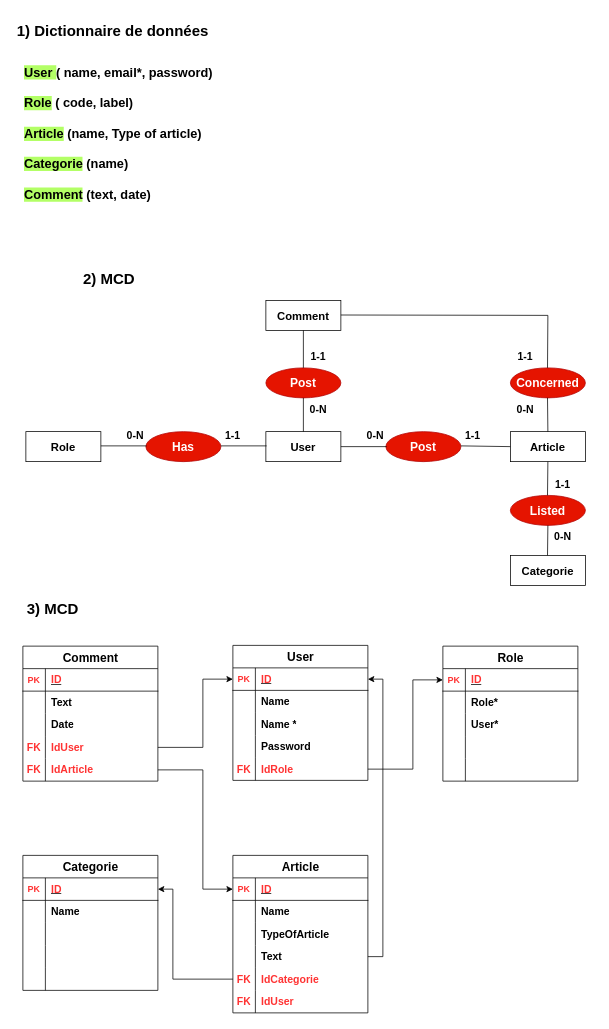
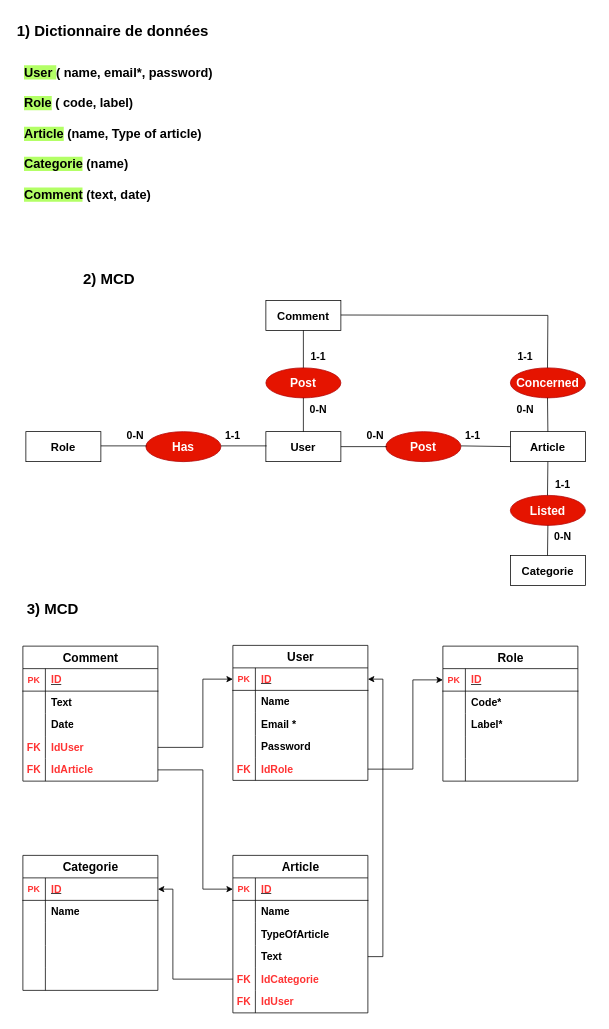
node "Role*": label "Role*" -> "Code*"
node "Name *": label "Name *" -> "Email *"
node "User*": label "User*" -> "Label*"
